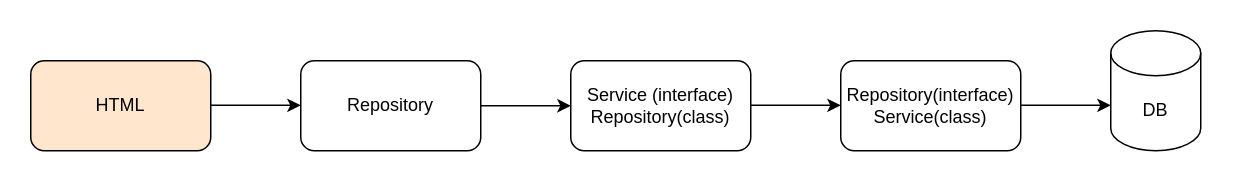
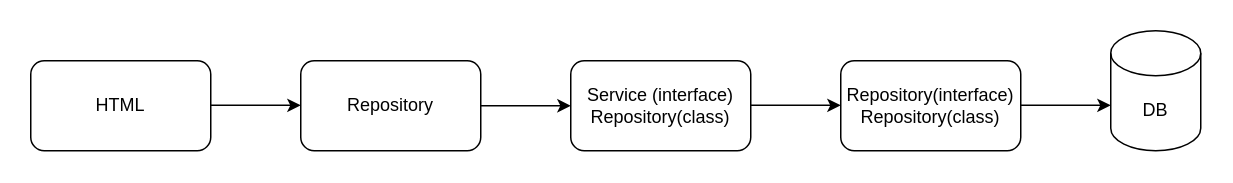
node "HTML": fillcolor #ffe6cc -> #ffffff
node "Repository(interface) Service(class)": label "Repository(interface) Service(class)" -> "Repository(interface) Repository(class)"
